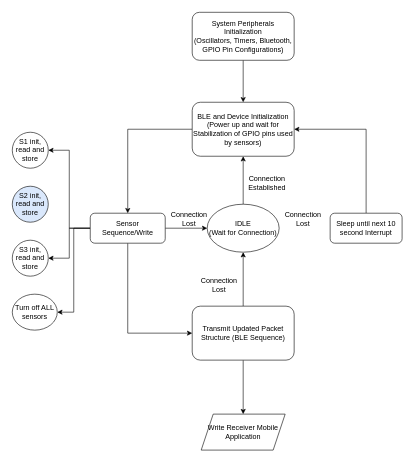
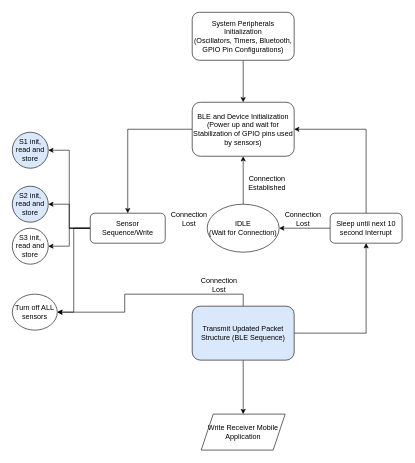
node "S1 init, read and store": fillcolor #ffffff -> #dae8fc
edge "Sensor Sequence/Write" -> "S2 init, read and store": added
edge "Sensor Sequence/Write" -> "IDLE (Wait for Connection)": removed
edge "Sleep until next 10 second Interrupt" -> "IDLE (Wait for Connection)": added
edge "Transmit Updated Packet Structure (BLE Sequence)" -> "Sleep until next 10 second Interrupt": added
edge "Transmit Updated Packet Structure (BLE Sequence)" -> "IDLE (Wait for Connection)": now "Transmit Updated Packet Structure (BLE Sequence)" -> "Turn off ALL sensors"
node "S3 init, read and store": moved (30, 258) -> (30, 246)
edge "Sensor Sequence/Write" -> "Transmit Updated Packet Structure (BLE Sequence)": removed
node "Transmit Updated Packet Structure (BLE Sequence)": fillcolor #ffffff -> #dae8fc
